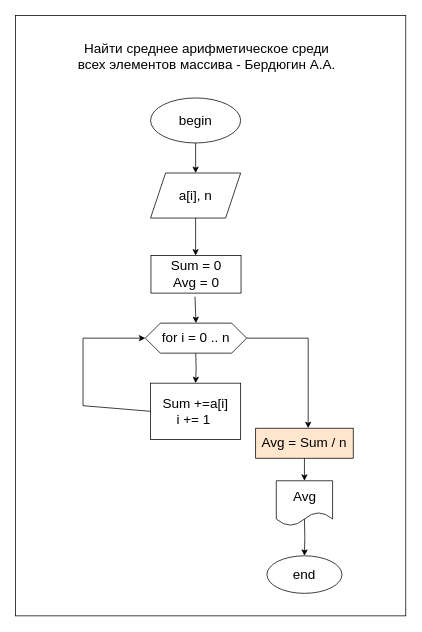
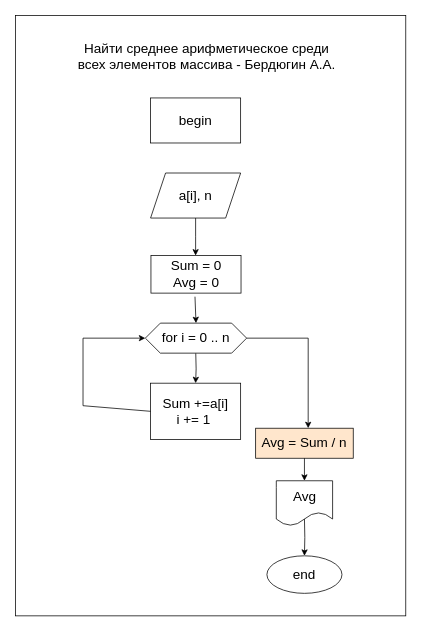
node "begin": shape ellipse -> rectangle
edge "begin" -> "a[i], n": removed
